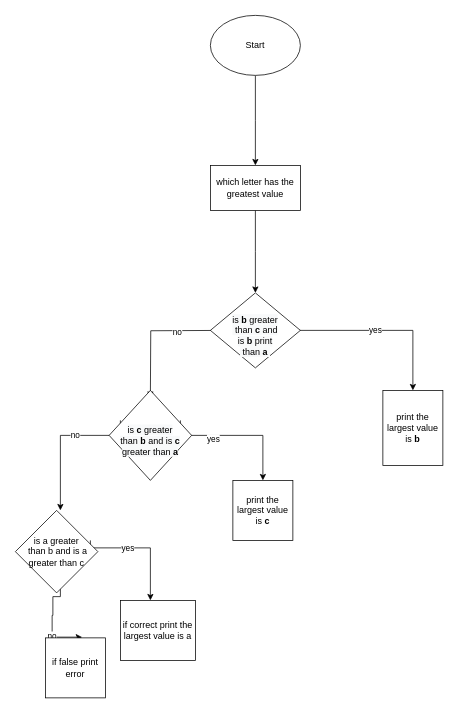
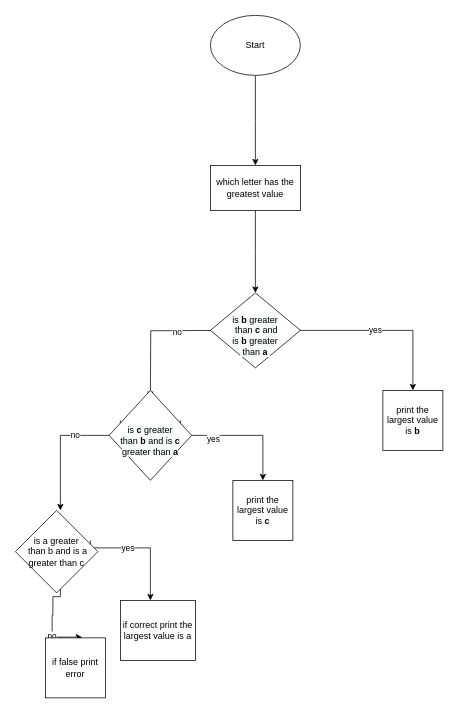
node "is b greater than c and is b print than a": label "is b greater than c and is b print than a" -> "is b greater than c and is b greater than a"
node "print the largest value is b": size 60x75 -> 60x60
